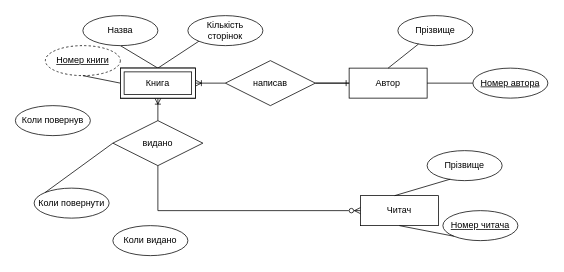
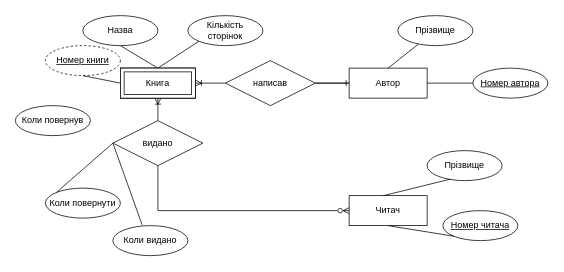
edge "видано" -- "Коли видано": added
node "Коли повернути": moved (72, 203) -> (83, 203)
node "Читач": moved (399, 210) -> (388, 210)
